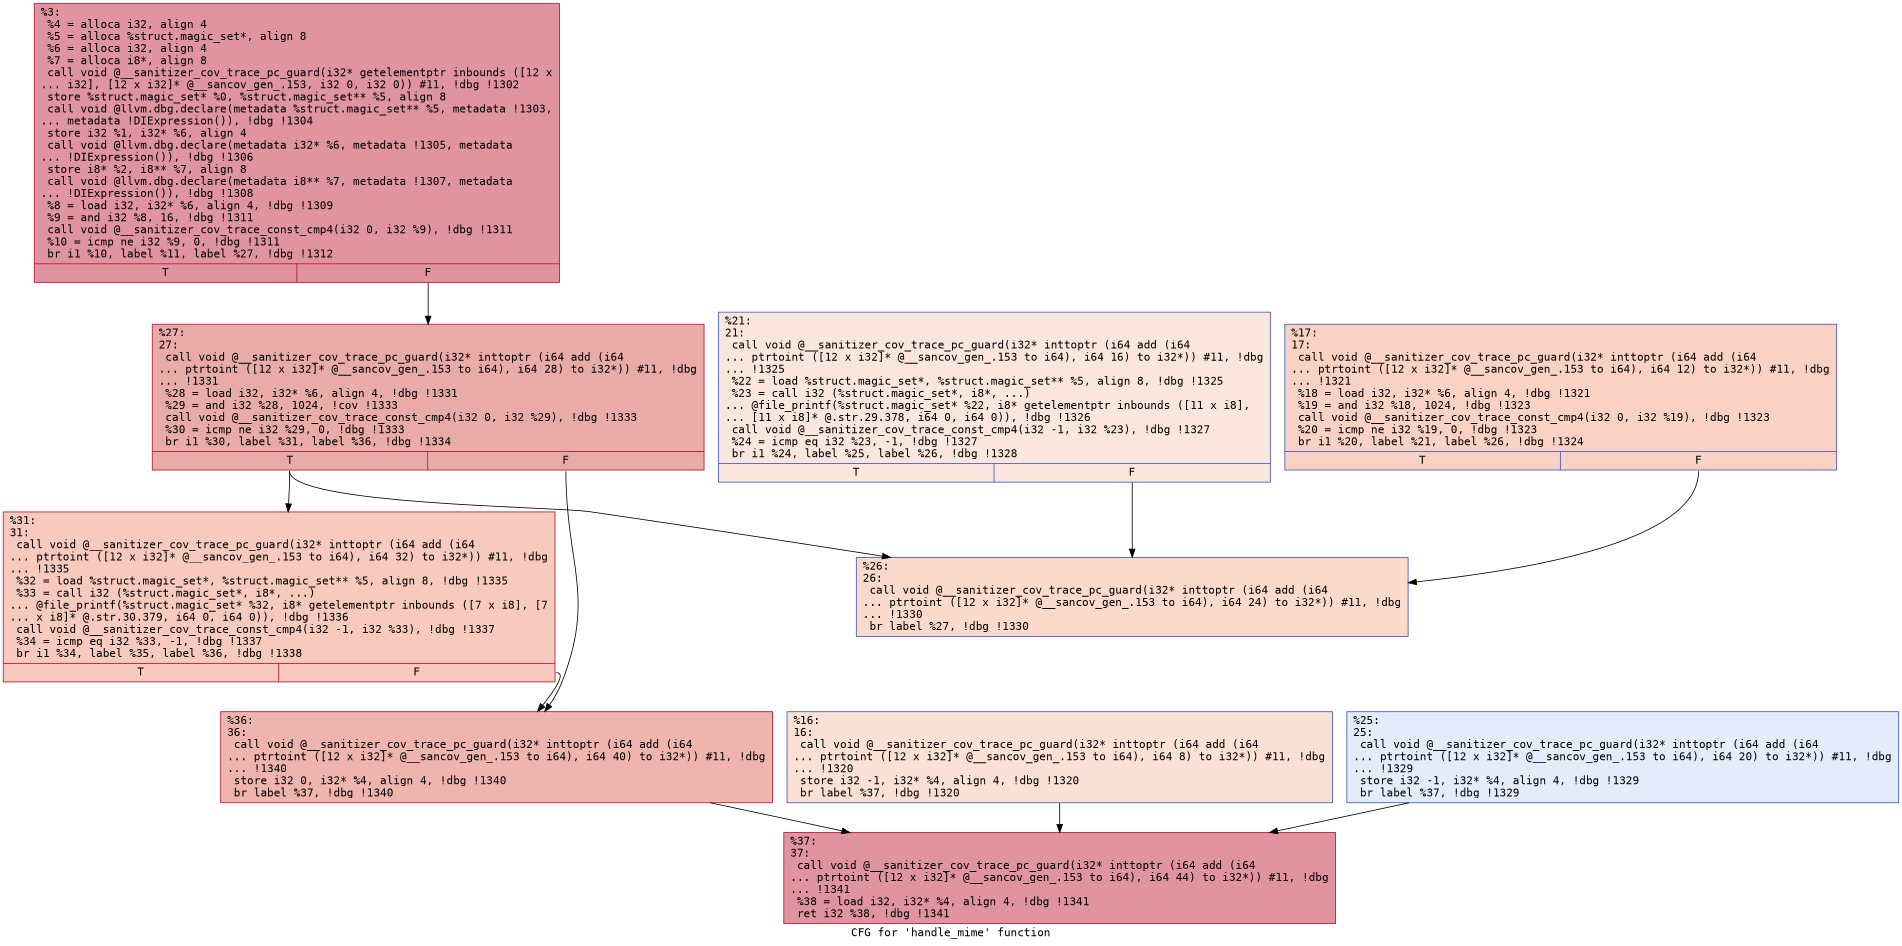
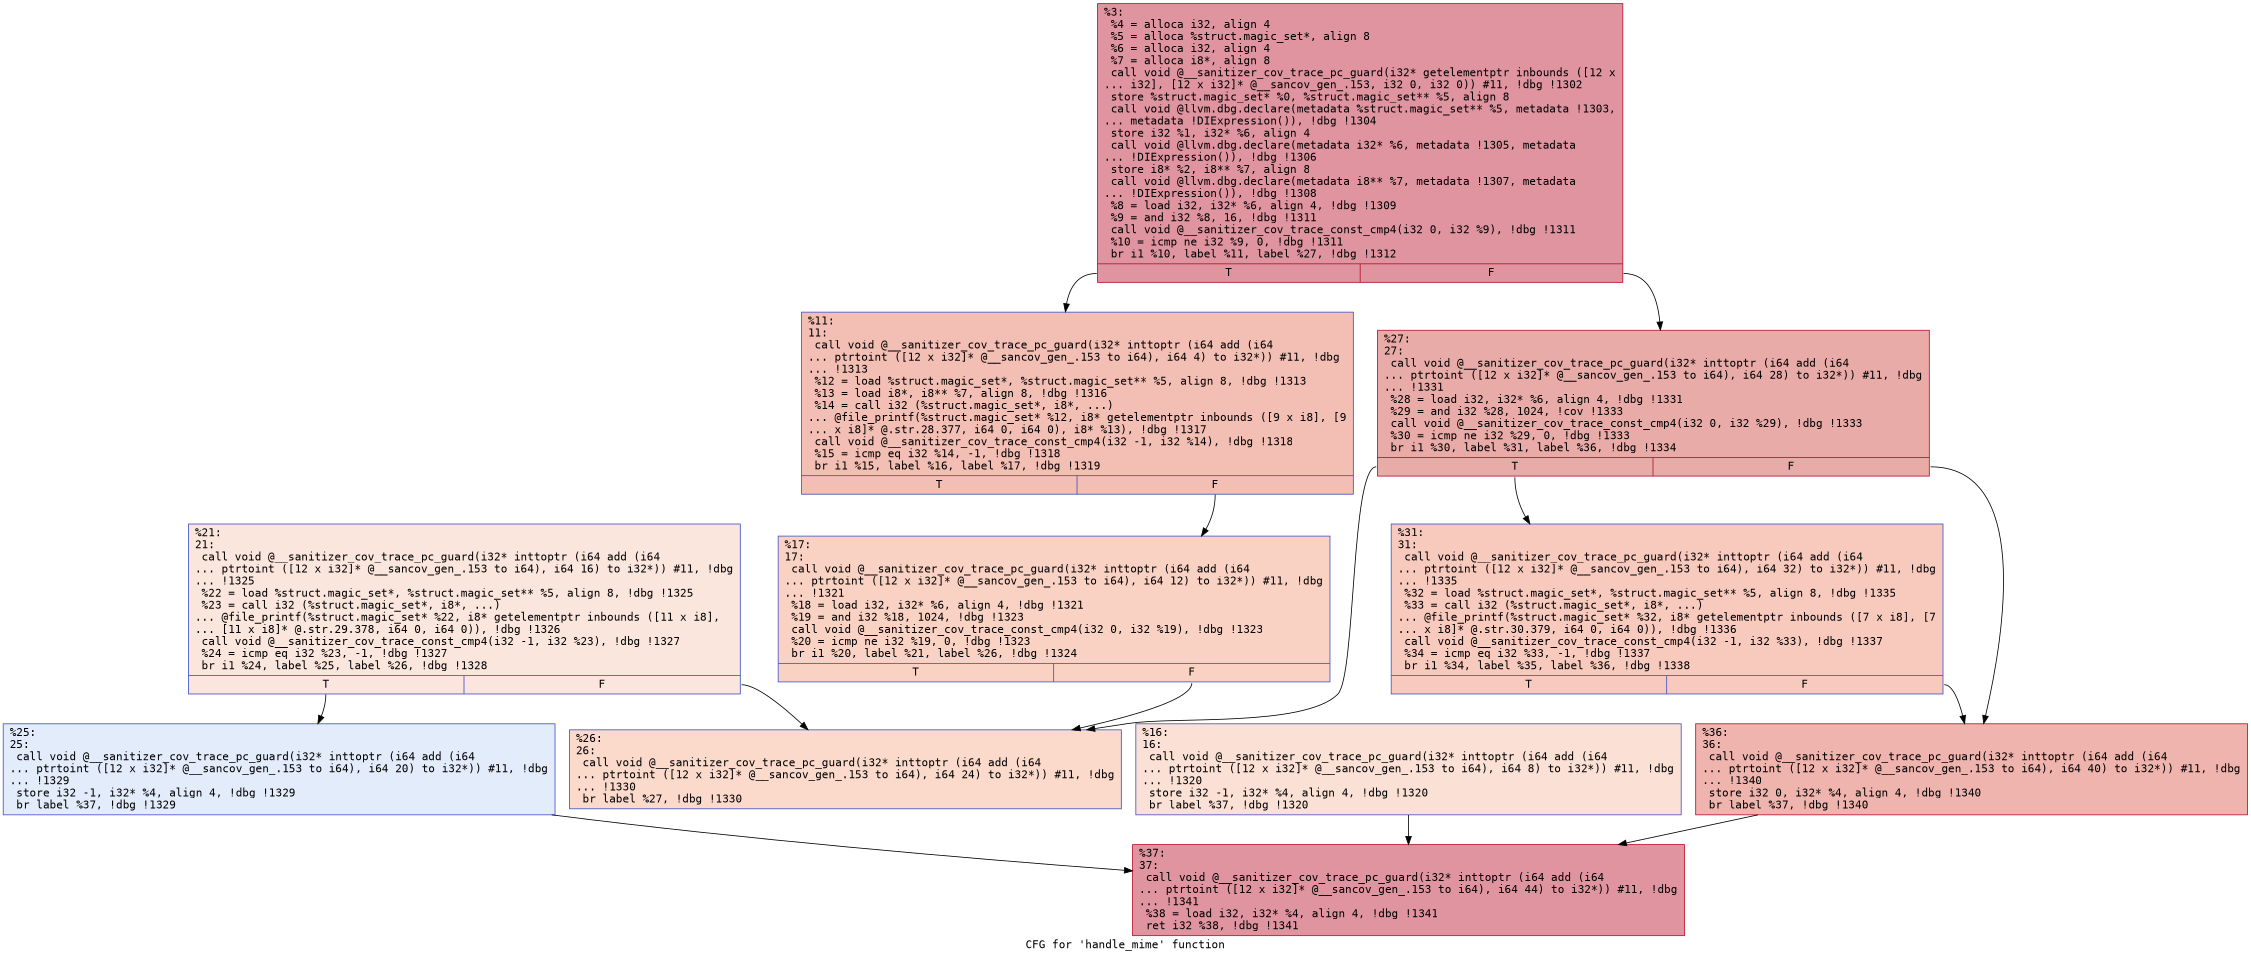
node "%11:": added
node "%31:": color #b70d28ff -> #3d50c3ff
edge "%21:" -> "%25:": added
